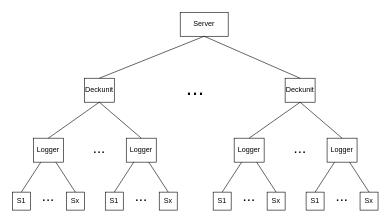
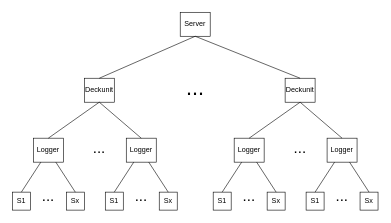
node "Server": size 48x24 -> 30x24
